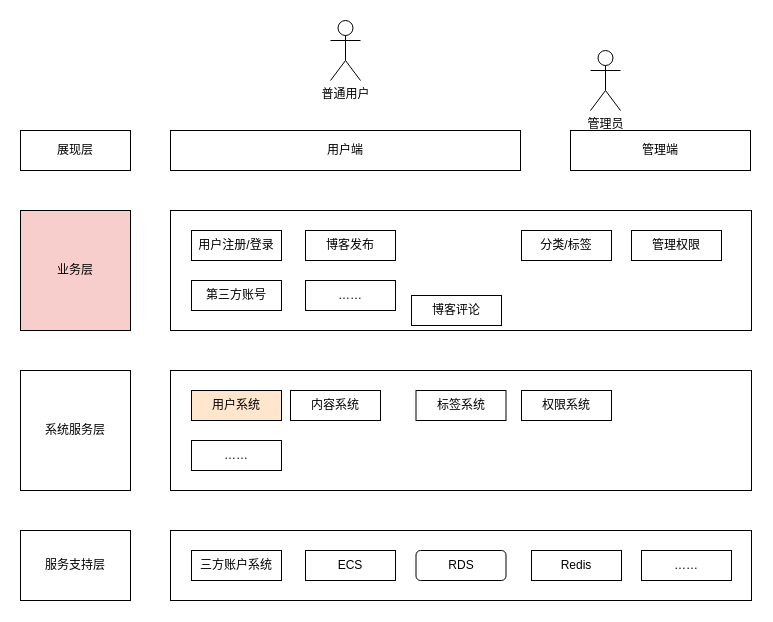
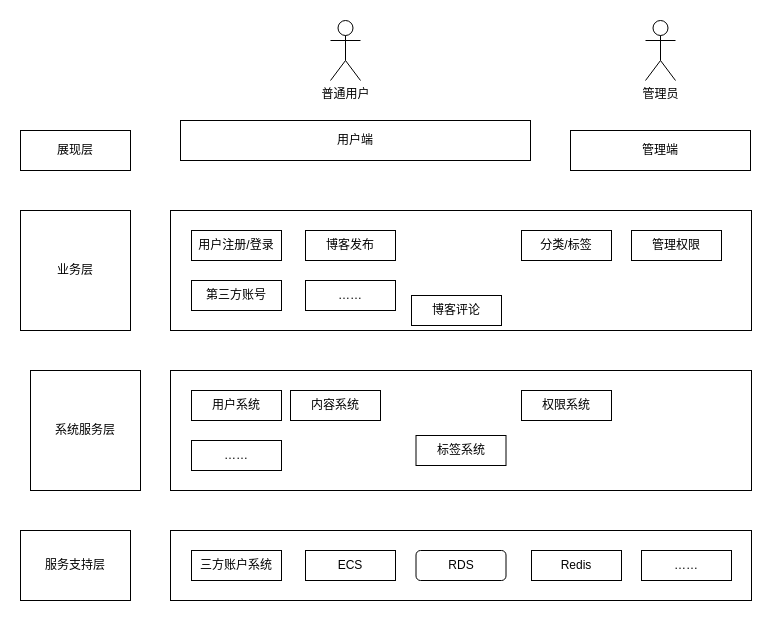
node "管理员": moved (606, 81) -> (661, 51)
node "用户端": moved (346, 151) -> (356, 141)
node "业务层": fillcolor #f8cecc -> #ffffff
node "用户系统": fillcolor #ffe6cc -> #ffffff
node "标签系统": moved (461, 406) -> (461, 451)
node "系统服务层": moved (76, 431) -> (86, 431)
